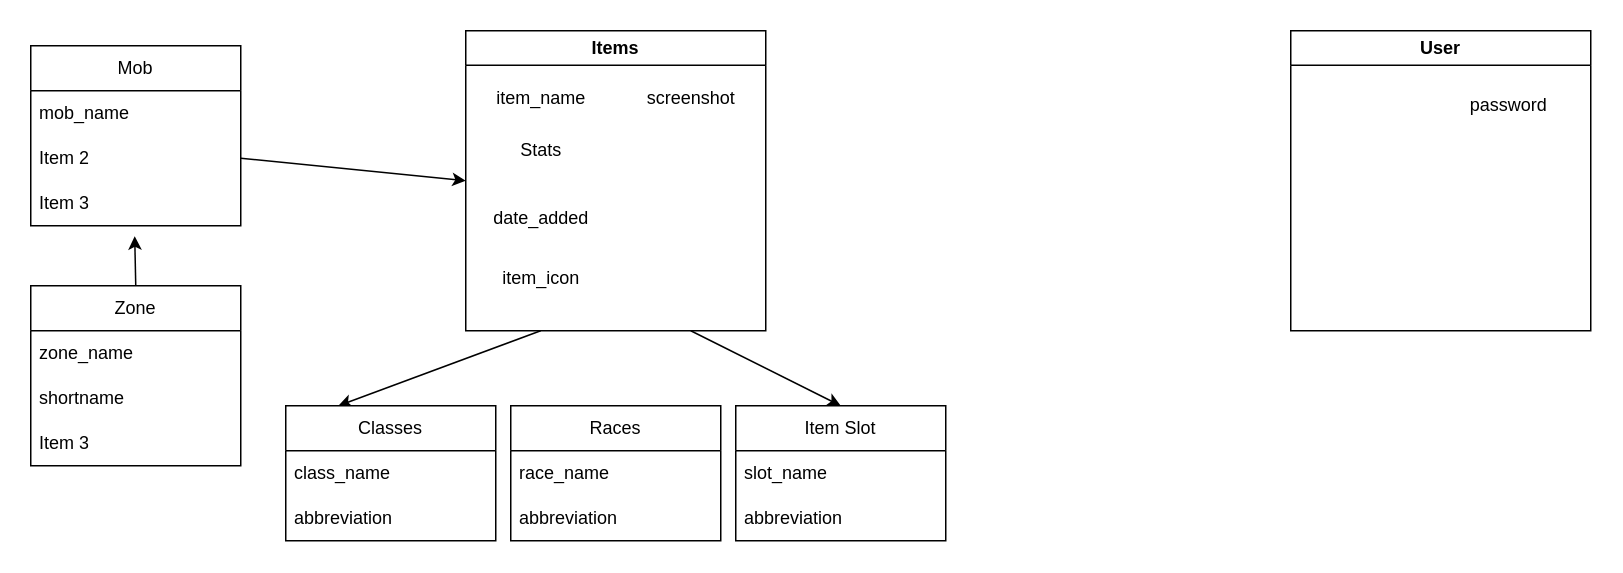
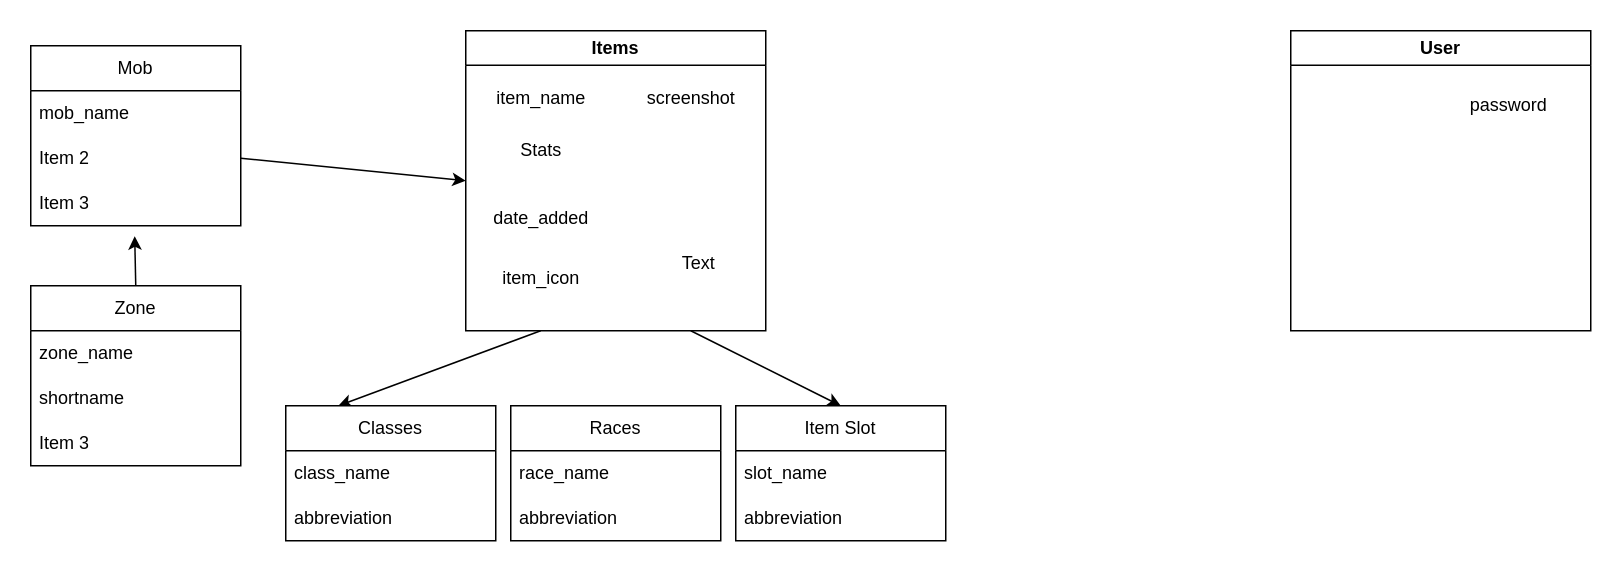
node "Text": added
